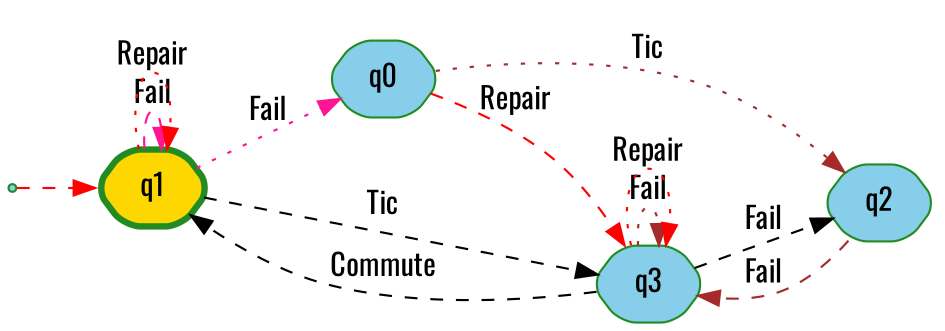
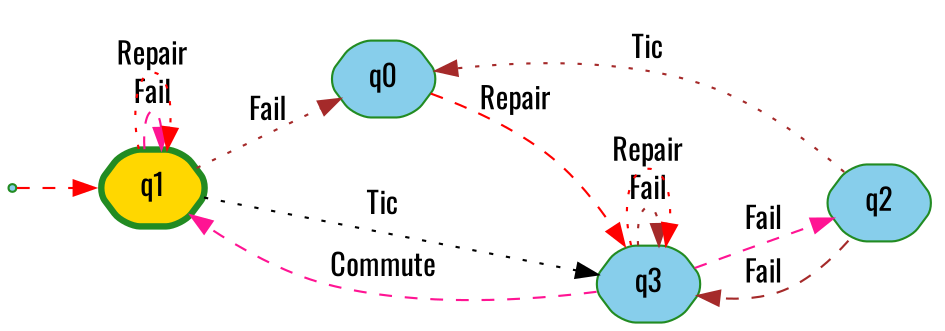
edge "q0" -> "q2": reversed
edge "q1" -> "q0": color deeppink -> brown
edge "q1" -> "q3": style dashed -> dotted
edge "q3" -> "q2": color black -> deeppink
edge "q3" -> "q1": color black -> deeppink
